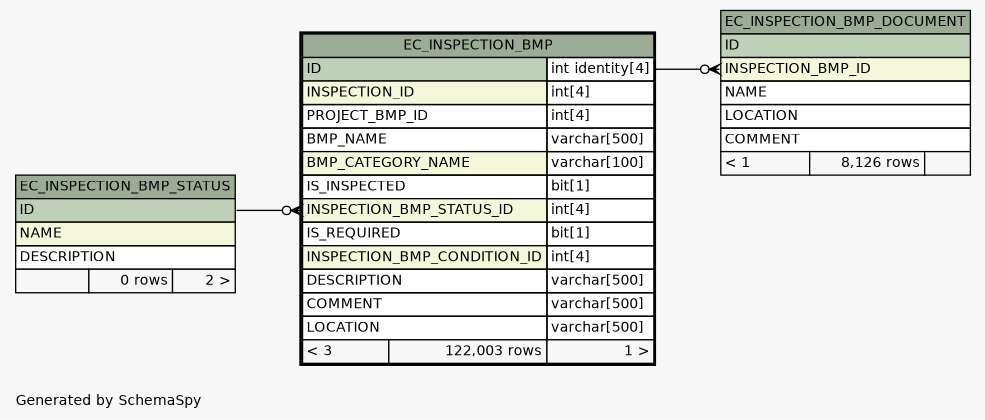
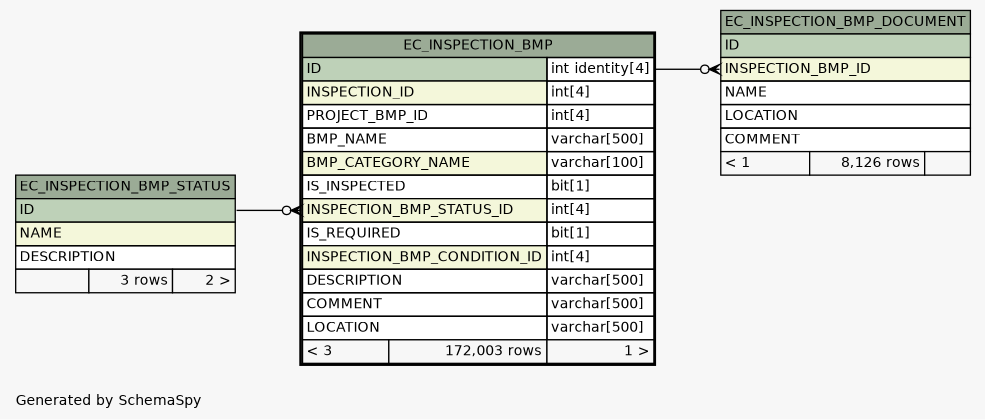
node "EC_INSPECTION_BMP_STATUS": text "0 rows" -> "3 rows"
node "EC_INSPECTION_BMP": text "122,003 rows" -> "172,003 rows"
